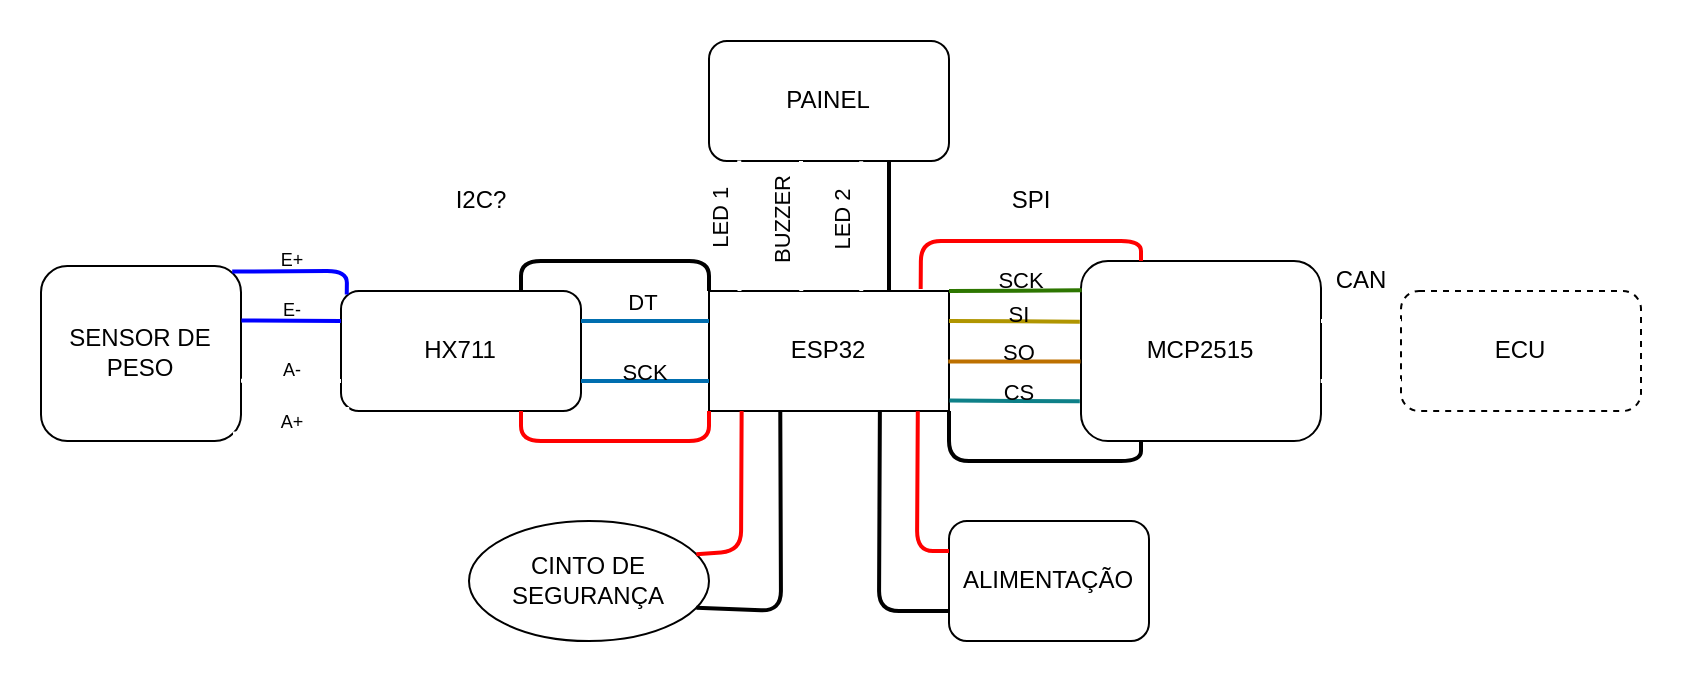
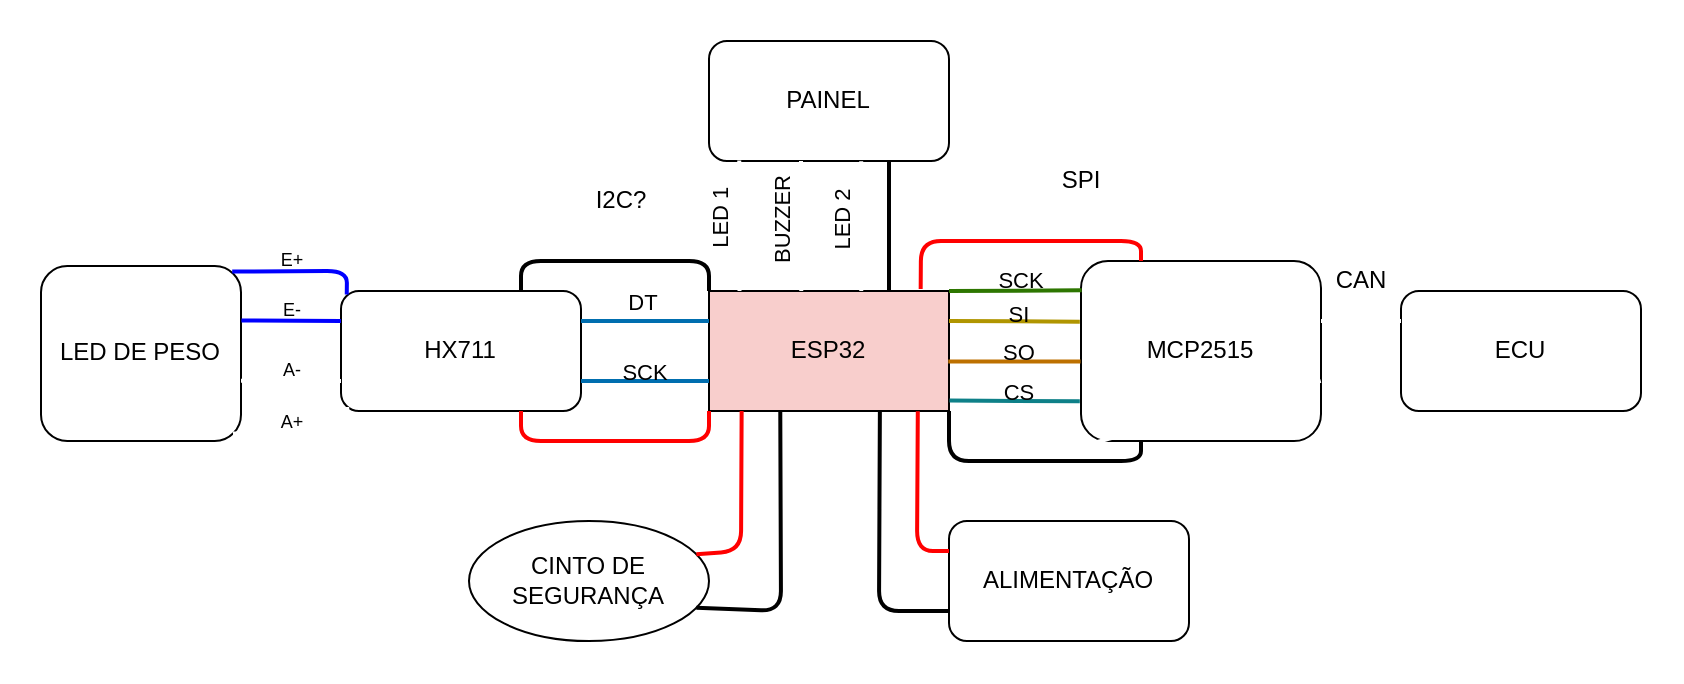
node "I2C?": moved (481, 201) -> (621, 201)
node "SPI": moved (1031, 201) -> (1081, 181)
node "ESP32": fillcolor #ffffff -> #f8cecc
node "ECU": style dashed -> solid
node "SENSOR DE PESO": label "SENSOR DE PESO" -> "LED DE PESO"
edge "MCP2515" -- "ECU": now "MCP2515" -- "CINTO DE SEGURANÇA"
node "ALIMENTAÇÃO": size 200x120 -> 240x120
